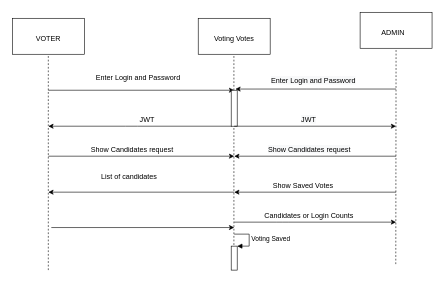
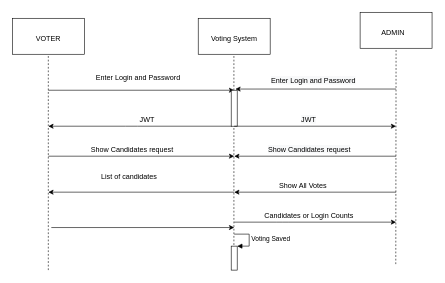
node "Voting Votes": label "Voting Votes" -> "Voting System"
node "Show Saved Votes": label "Show Saved Votes" -> "Show All Votes"
